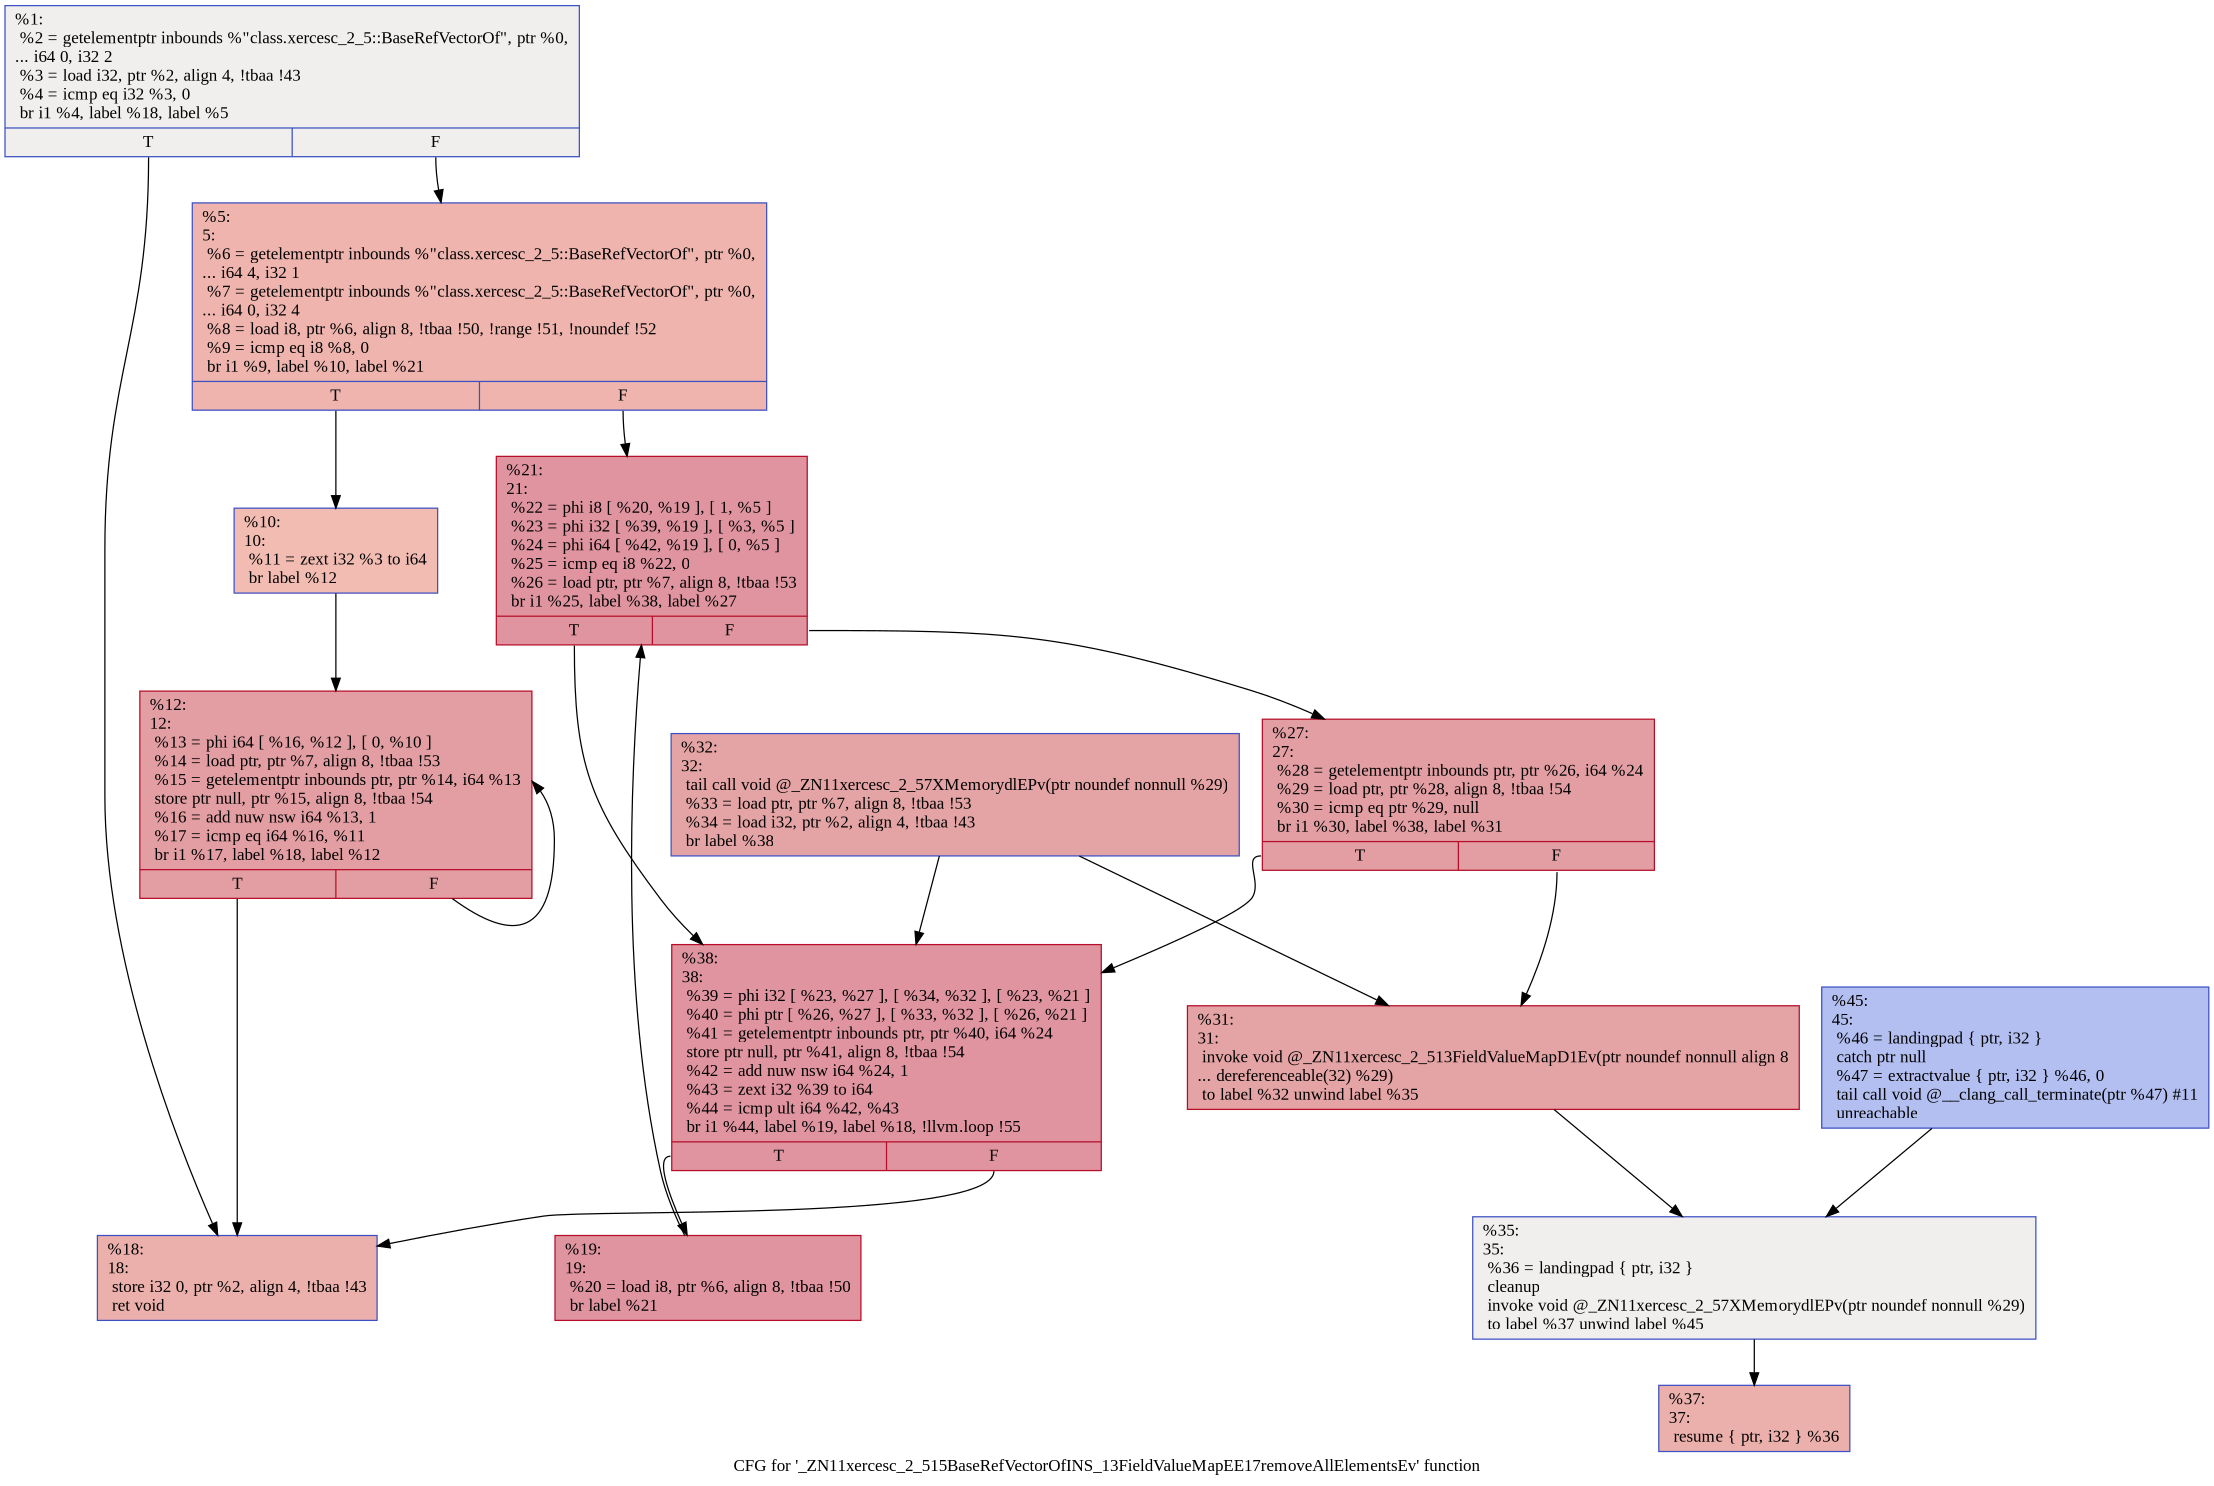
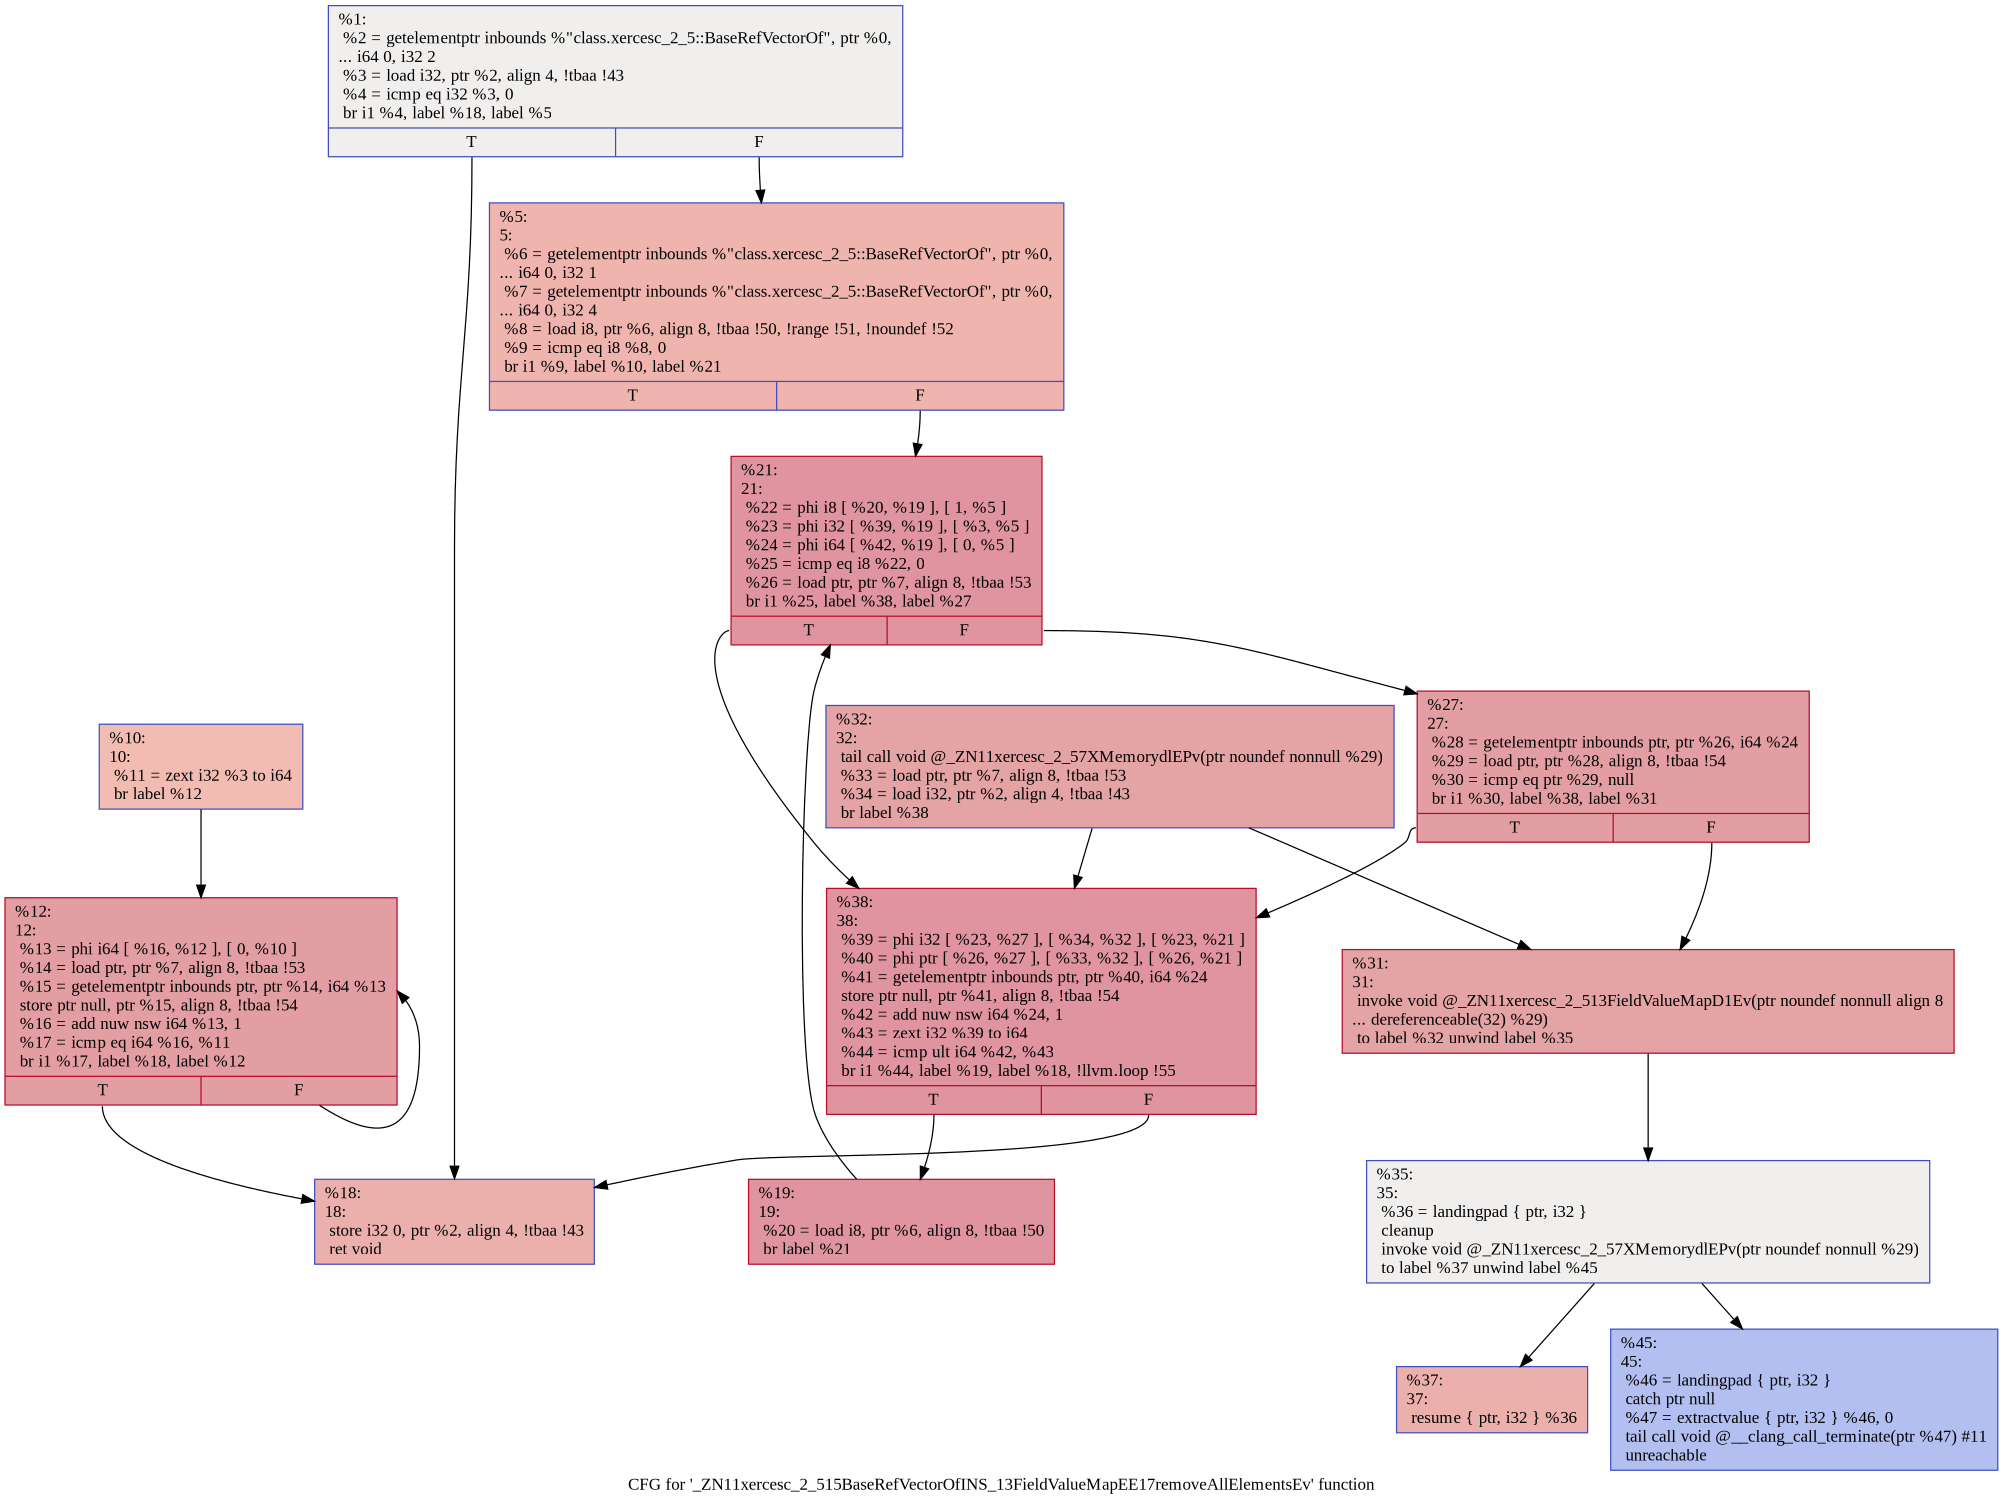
node "%5:": text "... i64 4, i32 1" -> "... i64 0, i32 1"
edge "%5:" -> "%10:": removed
edge "%45:" -> "%35:": reversed
